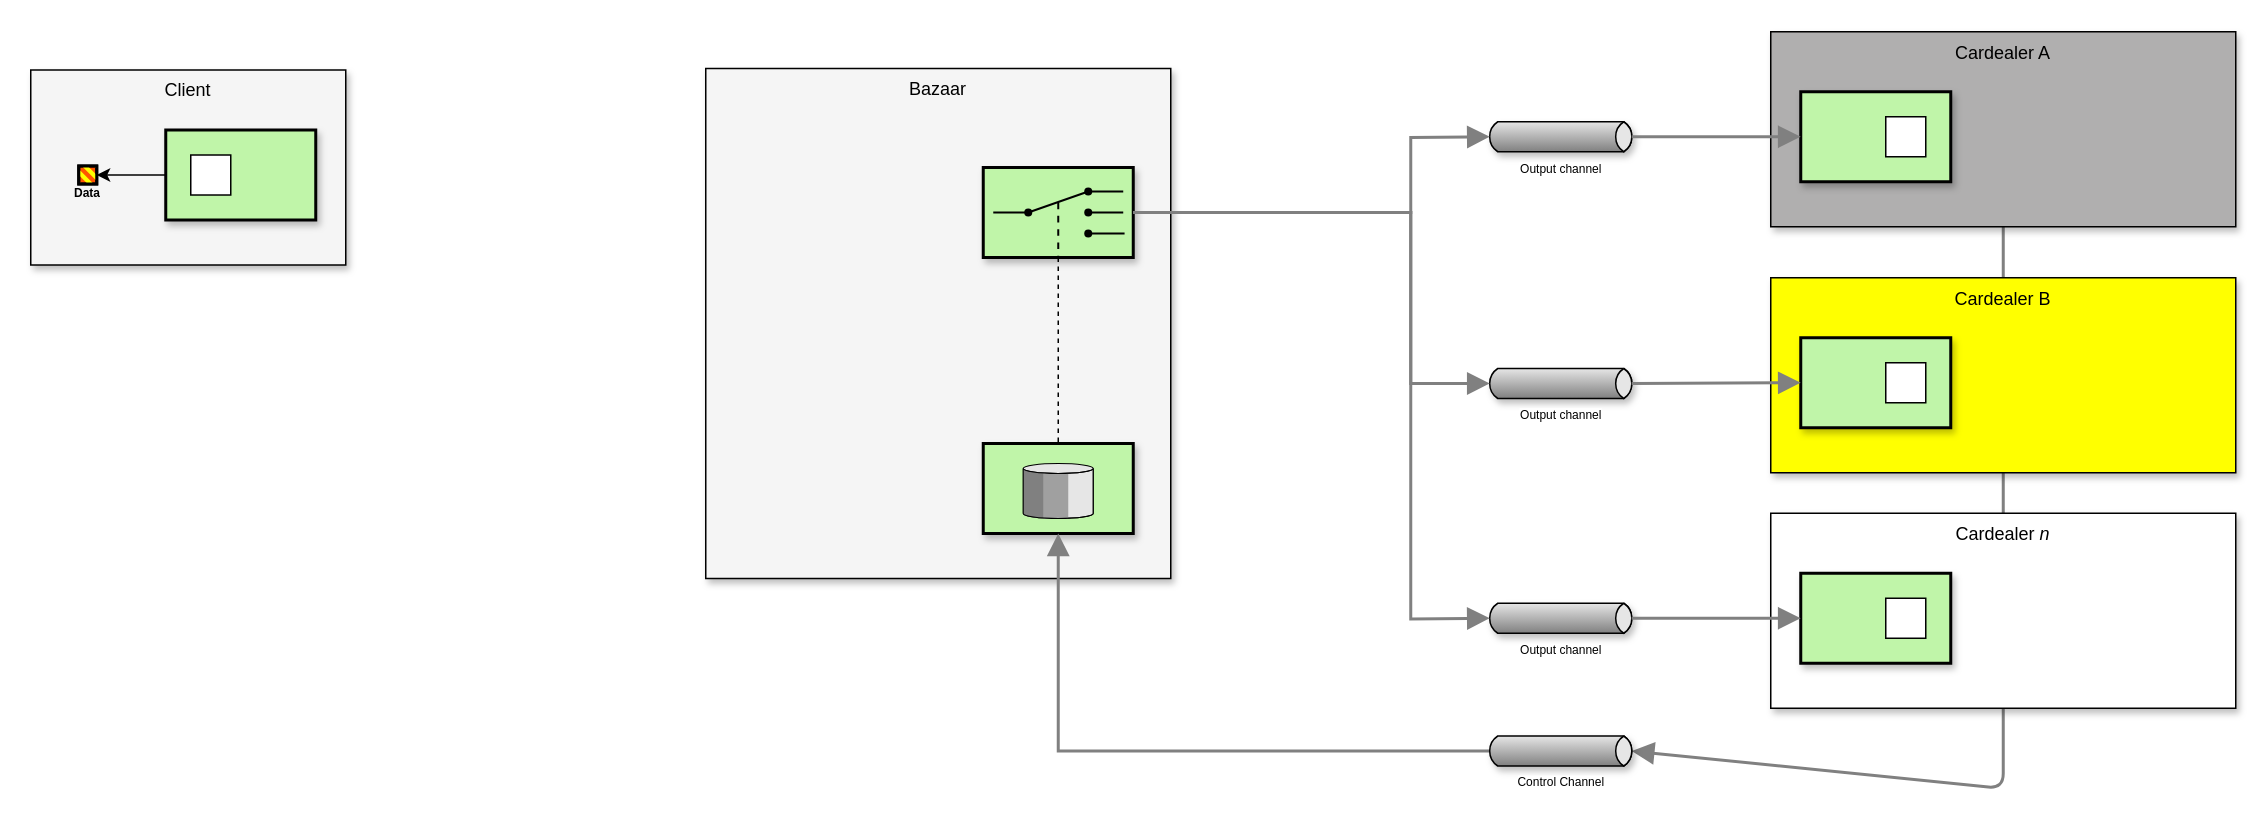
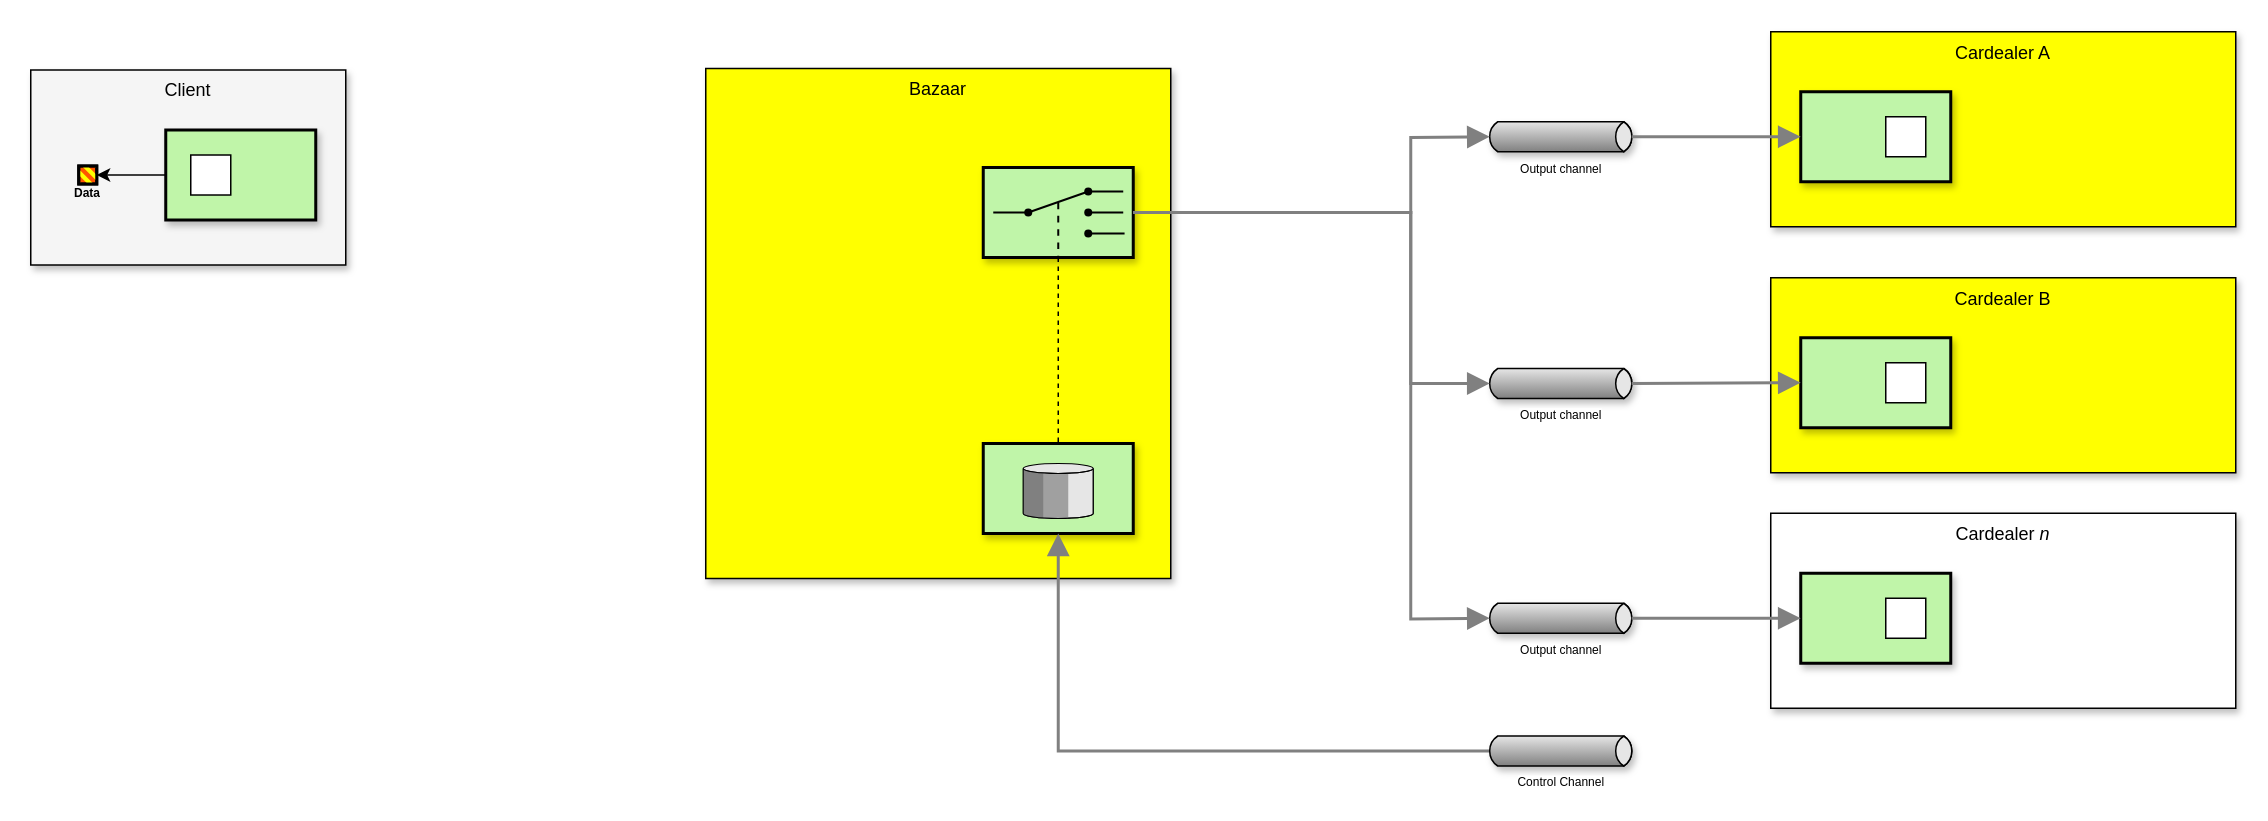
node "Cardealer A": fillcolor #b0afaf -> #ffff00
node "Bazaar": fillcolor #f5f5f5 -> #ffff00
edge "Cardealer A" -> "Control Channel": removed
